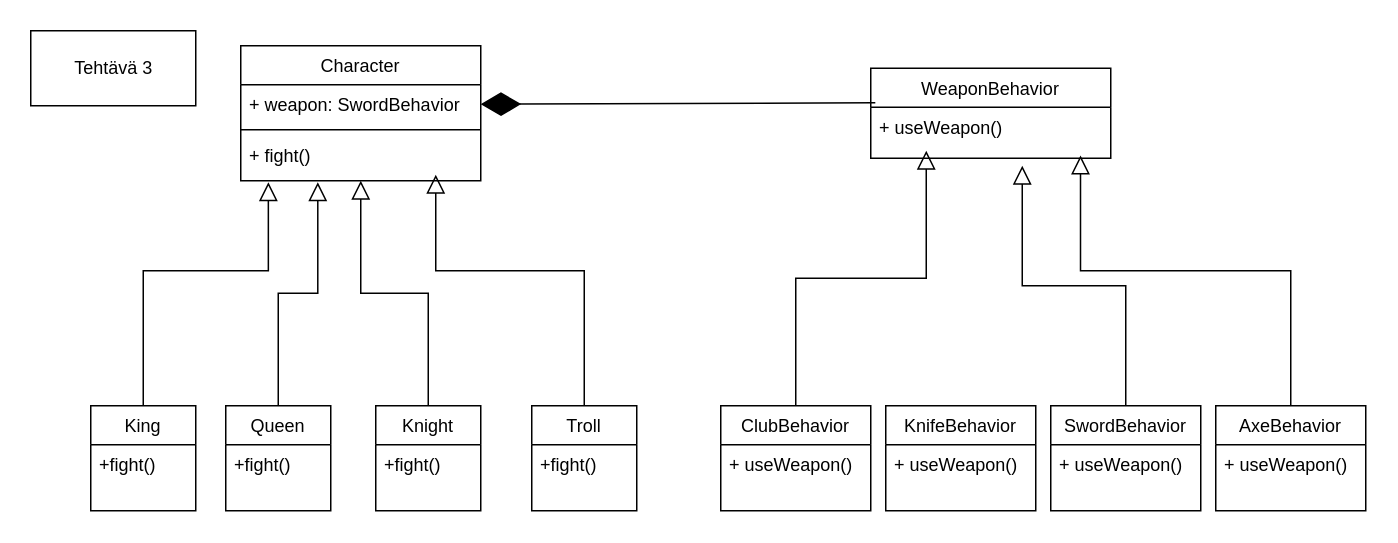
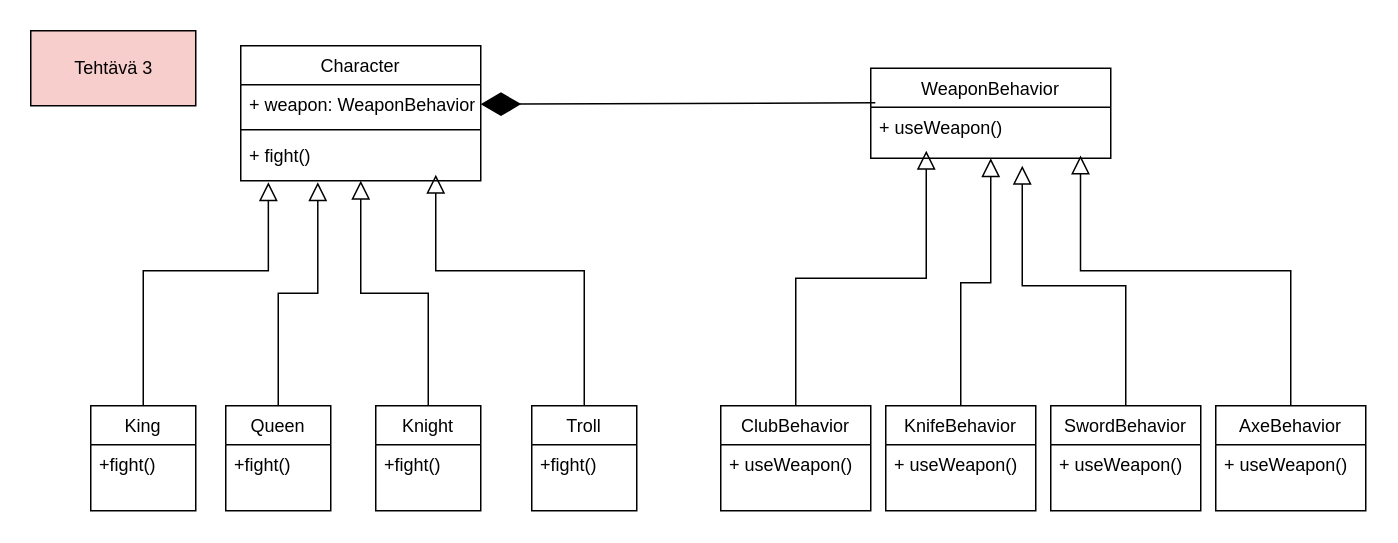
node "Tehtävä 3": fillcolor #ffffff -> #f8cecc
node "+ weapon: SwordBehavior": label "+ weapon: SwordBehavior" -> "+ weapon: WeaponBehavior"
edge "KnifeBehavior" -> "WeaponBehavior": added
